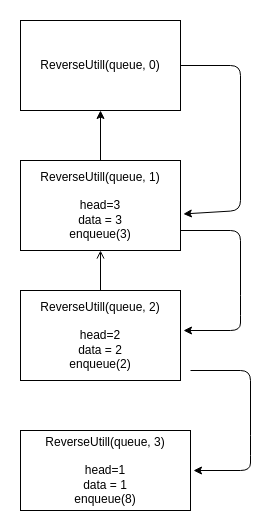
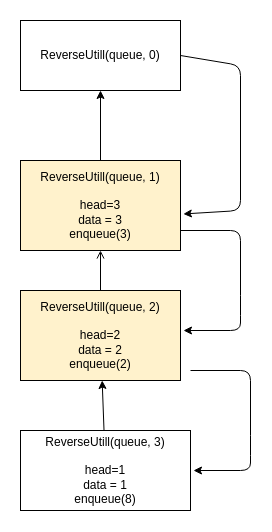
node "ReverseUtill(queue, 0)": size 160x90 -> 160x70
node "ReverseUtill(queue, 1) head=3 data = 3 enqueue(3)": fillcolor #ffffff -> #fff2cc
node "ReverseUtill(queue, 2) head=2 data = 2 enqueue(2)": fillcolor #ffffff -> #fff2cc
edge "ReverseUtill(queue, 3) head=1 data = 1 enqueue(8)" -> "ReverseUtill(queue, 2) head=2 data = 2 enqueue(2)": added
